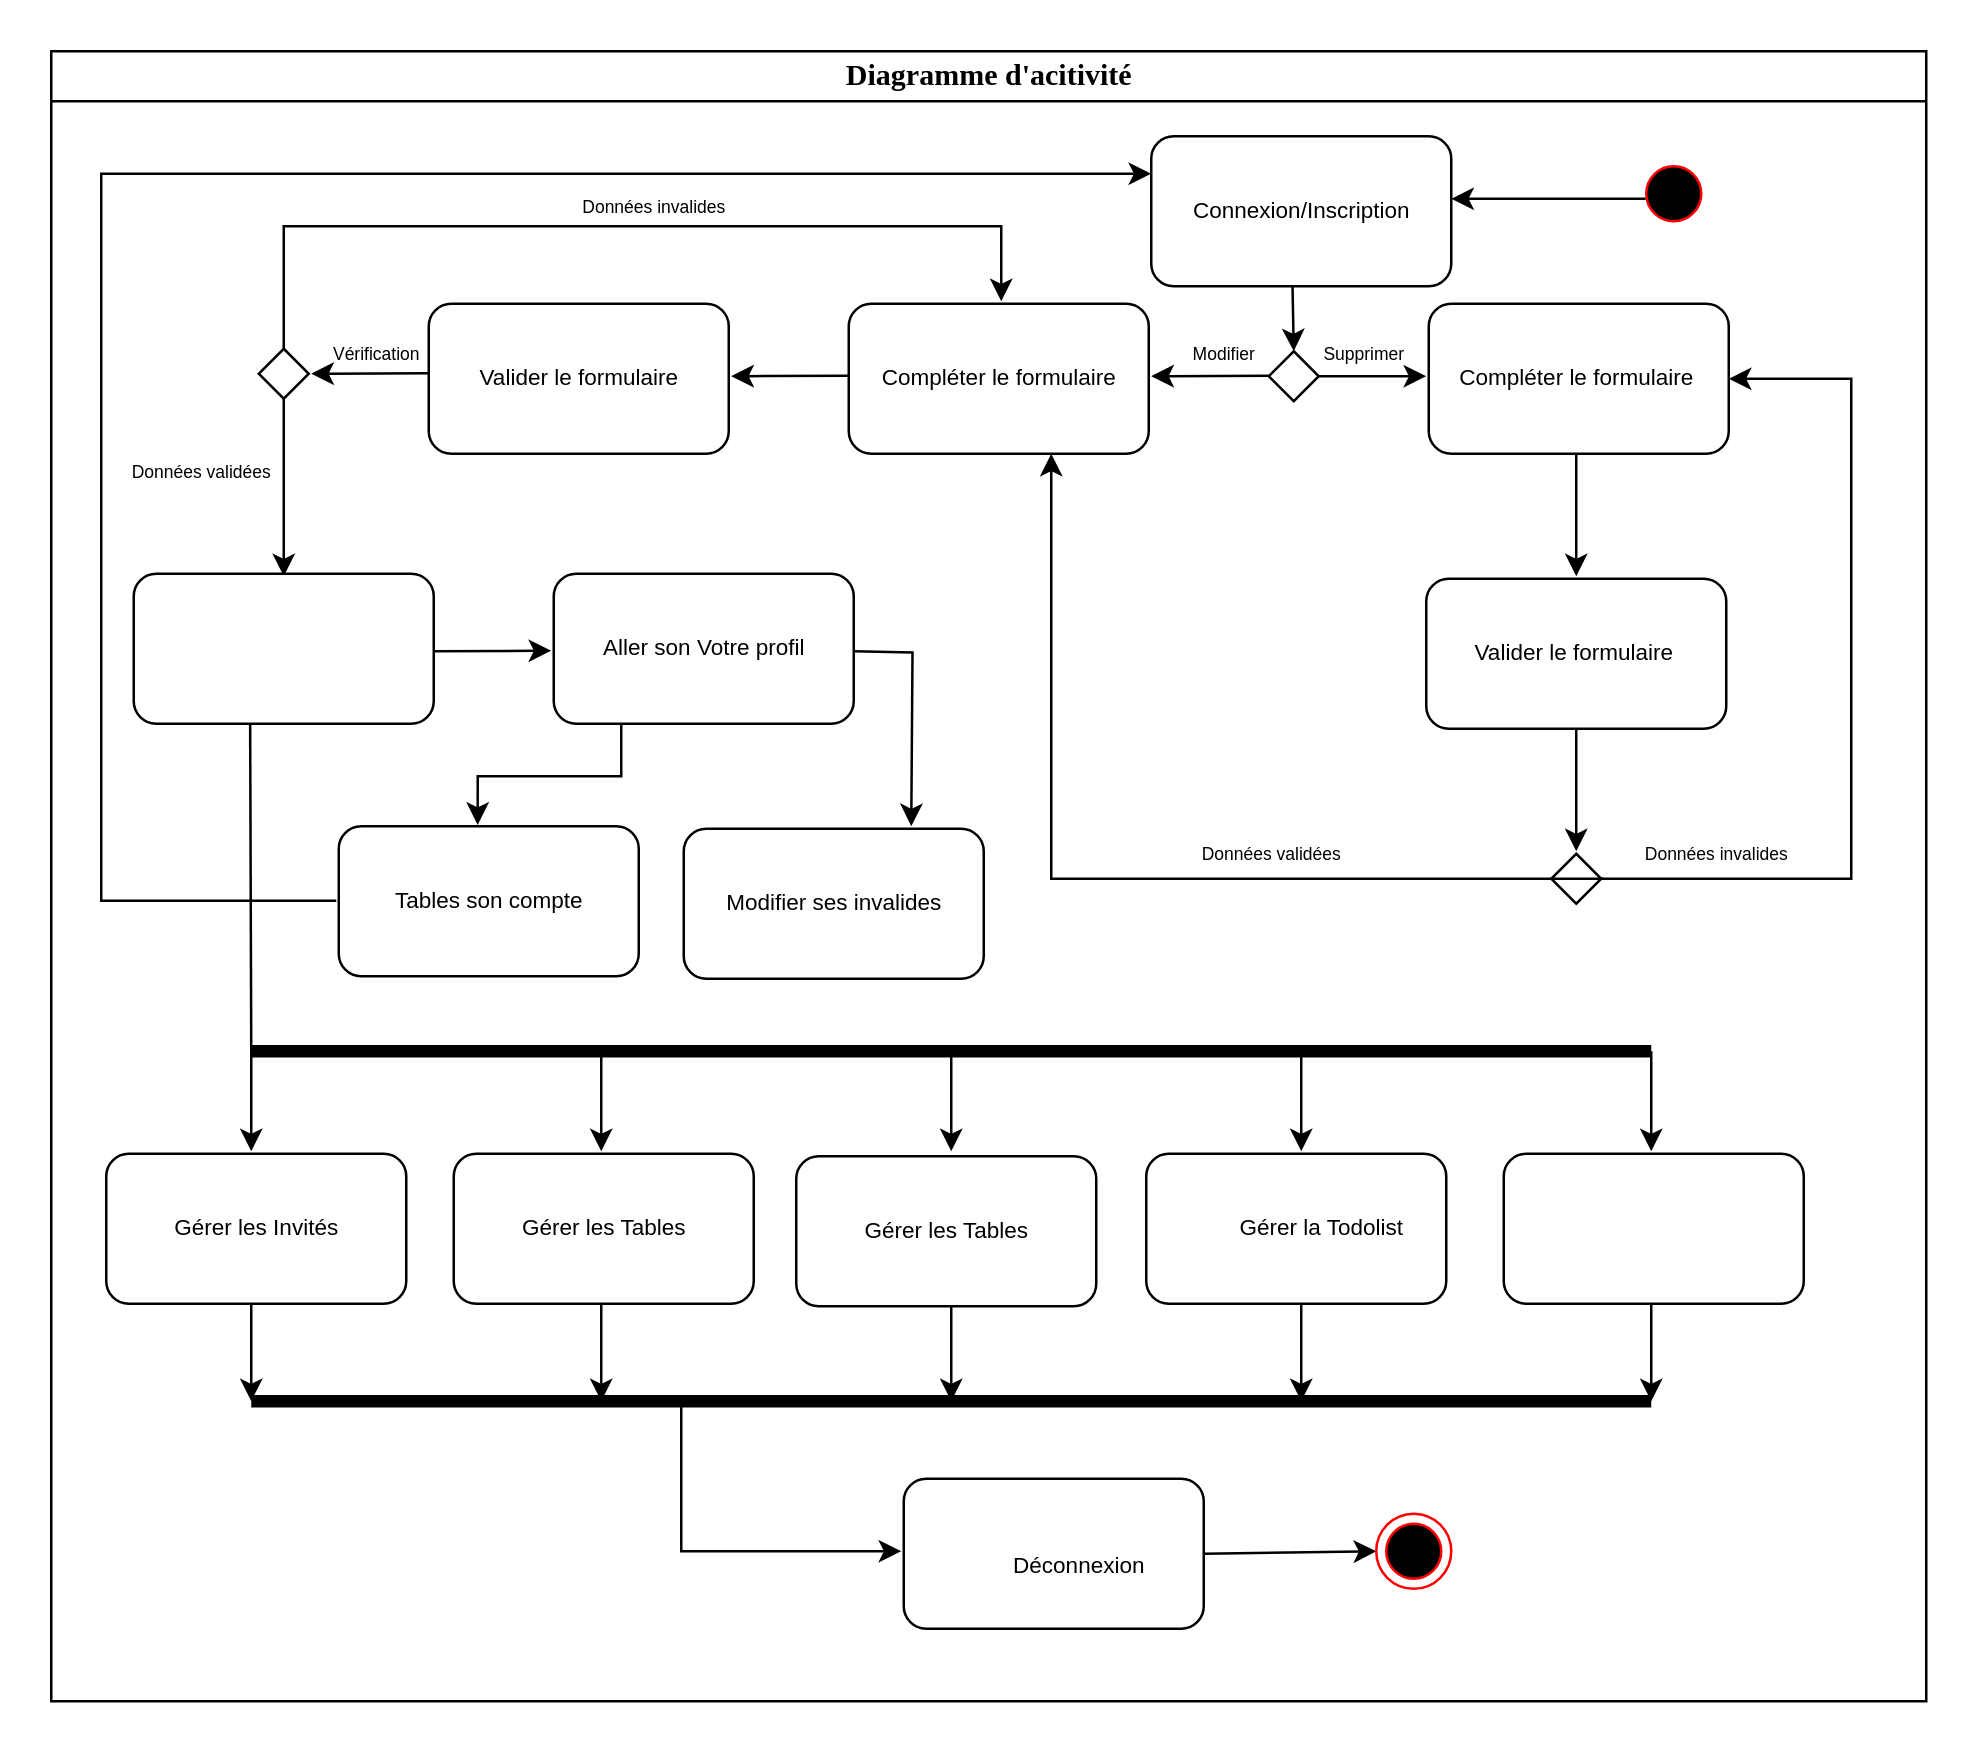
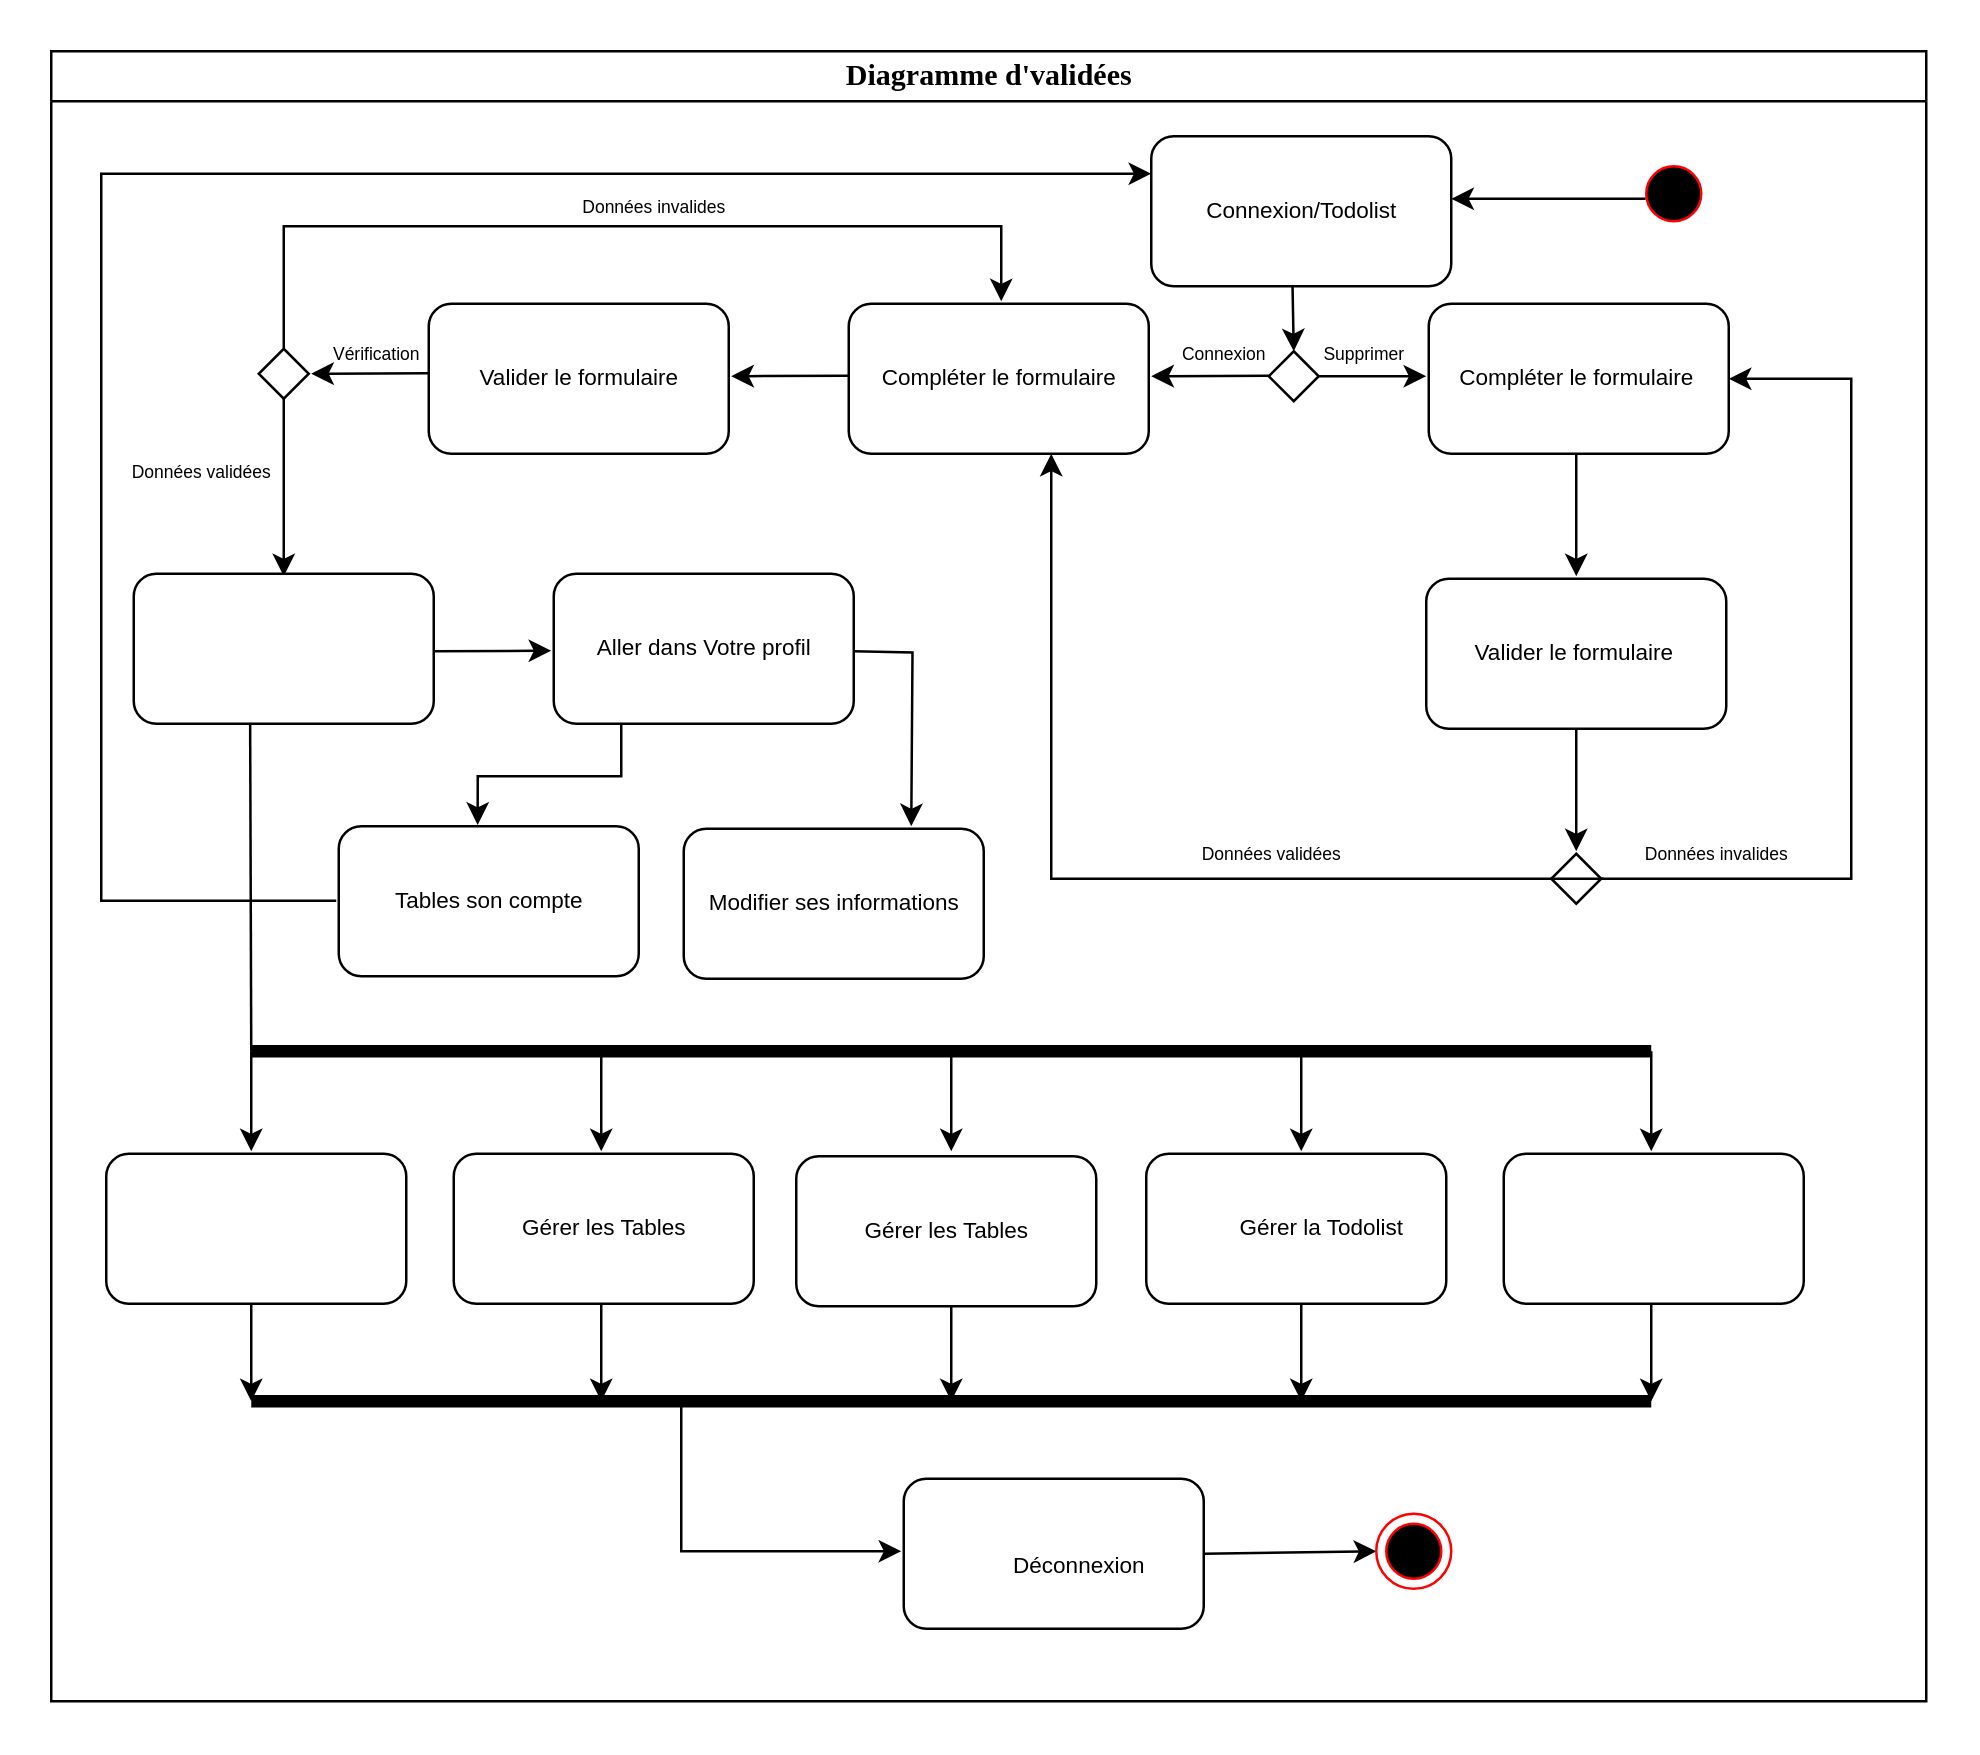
node "Diagramme d'acitivité": label "Diagramme d'acitivité" -> "Diagramme d'validées"
node "Connexion/Inscription": label "Connexion/Inscription" -> "Connexion/Todolist"
node "Modifier": label "Modifier" -> "Connexion"
node "Aller son Votre profil": label "Aller son Votre profil" -> "Aller dans Votre profil"
node "Modifier ses invalides": label "Modifier ses invalides" -> "Modifier ses informations"
node "Gérer les Invités": removed
